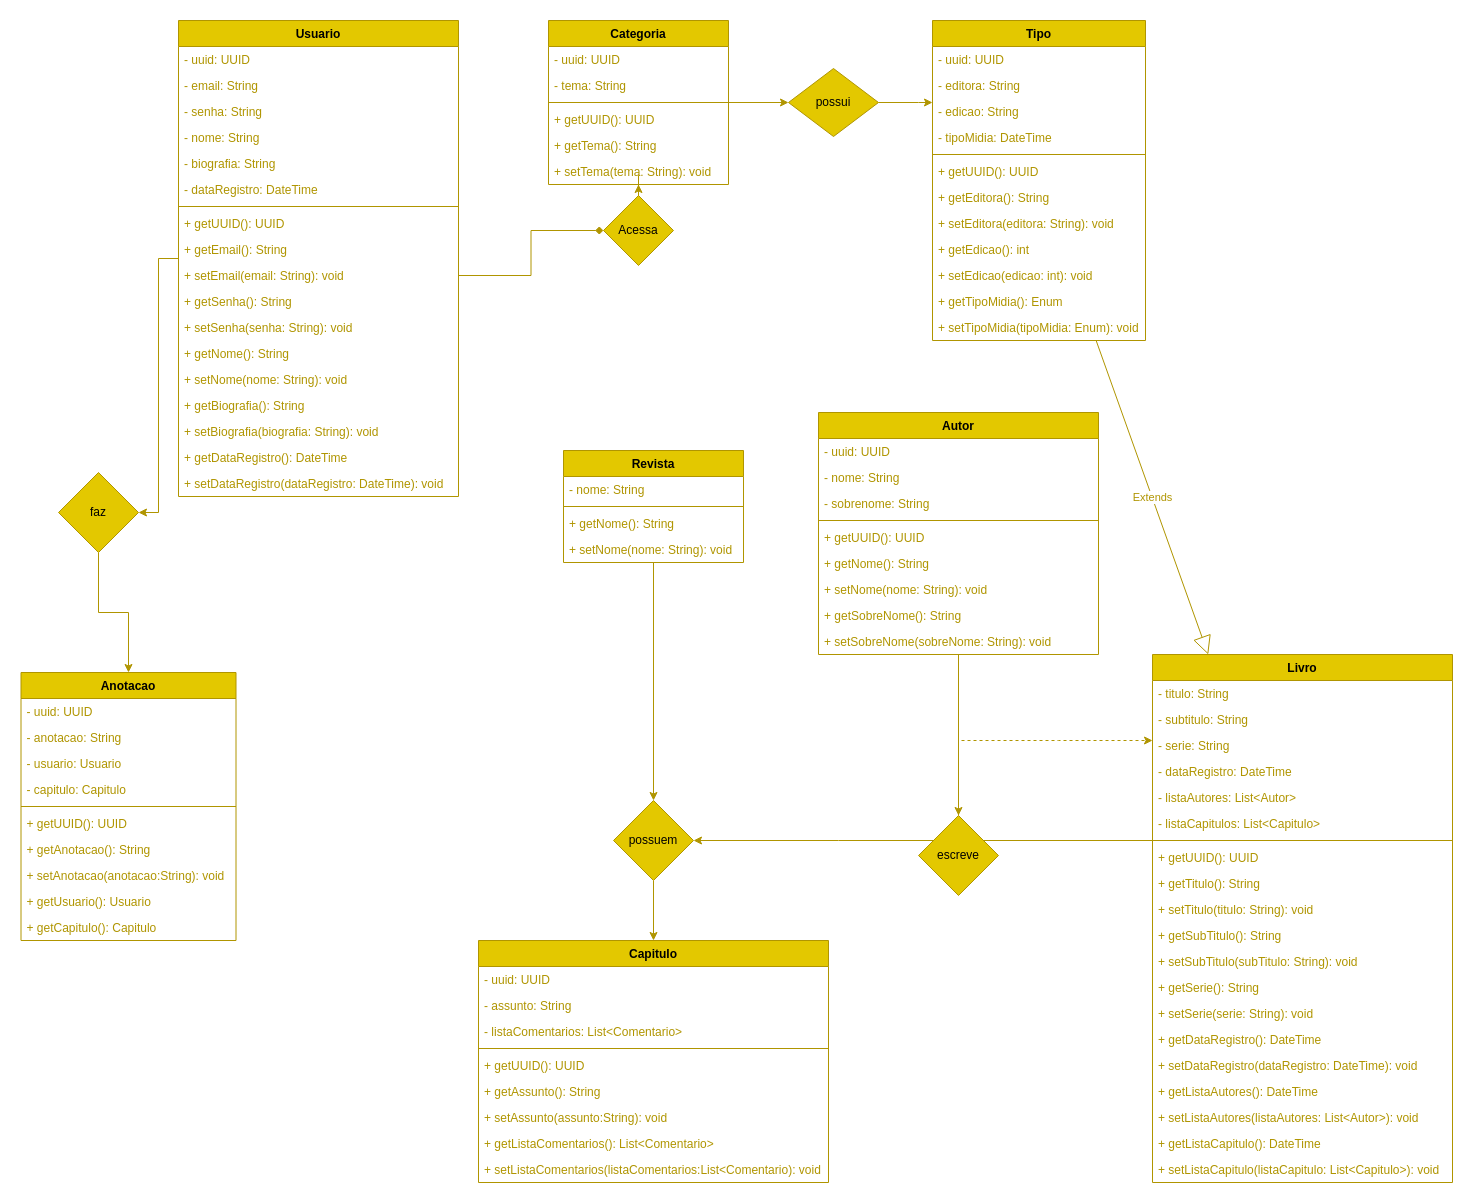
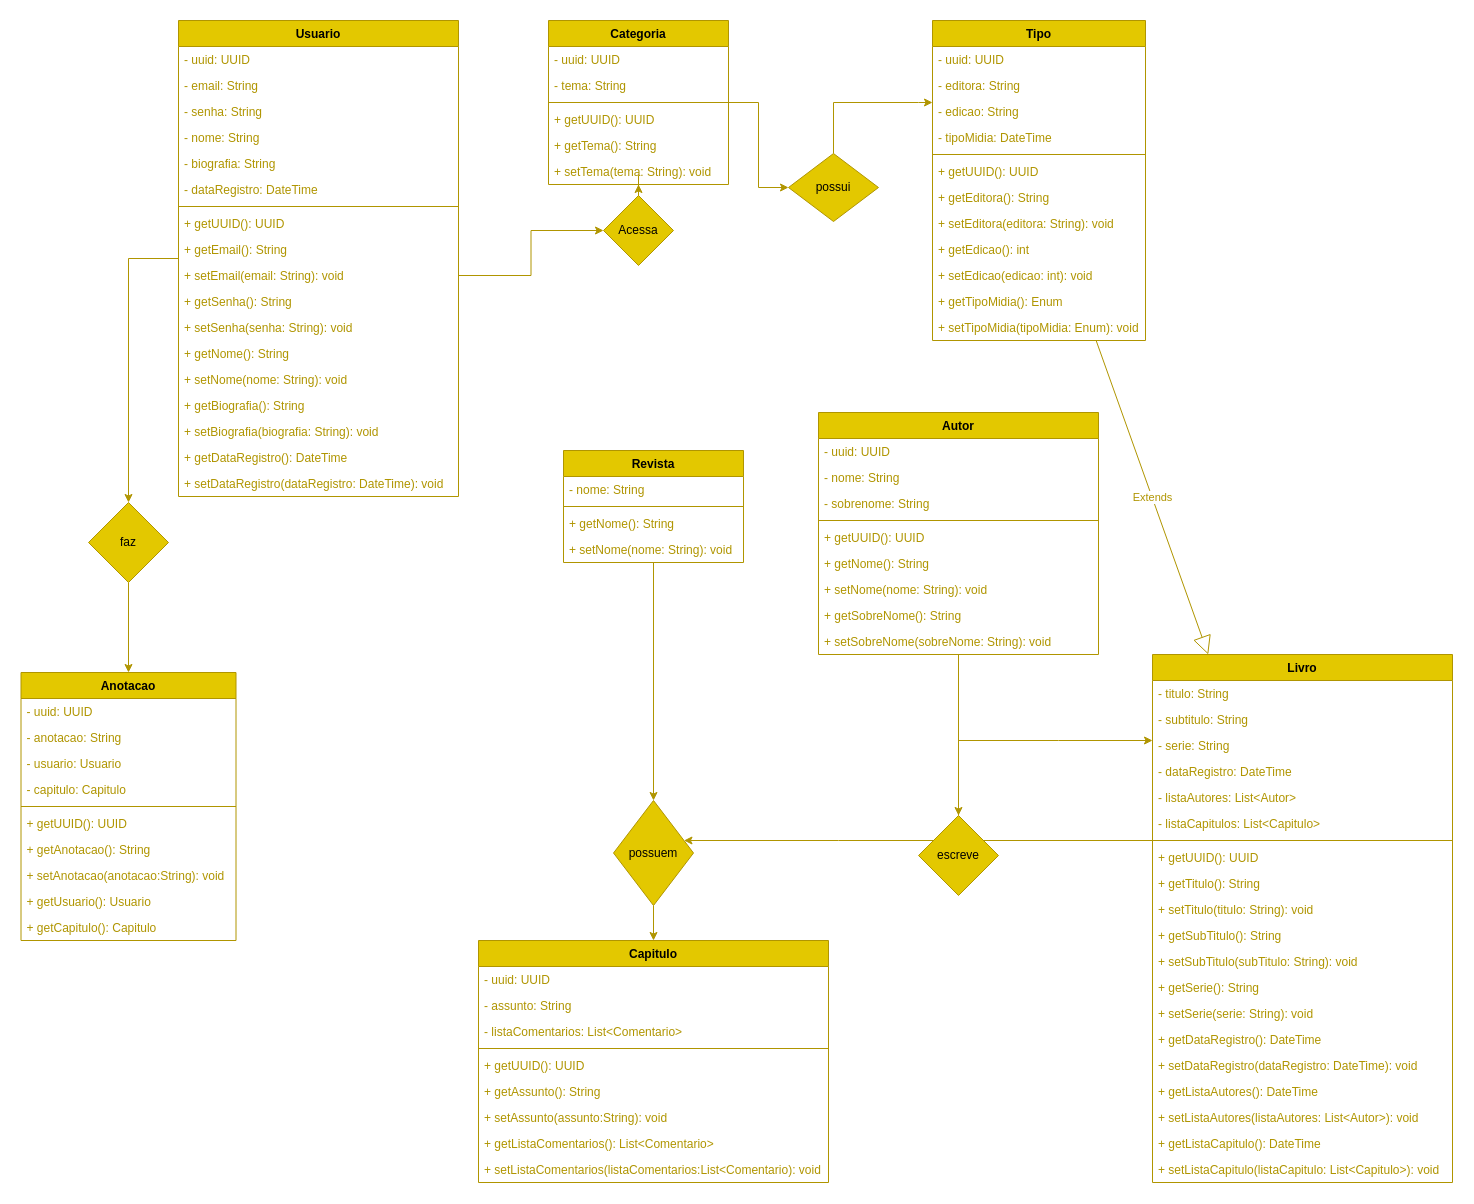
node "possui": moved (834, 103) -> (834, 188)
edge "+ setEmail(email: String): void" -> "Acessa": arrowhead diamond -> classic
node "faz": moved (99, 513) -> (129, 543)
edge "escreve" -> "Livro": style dashed -> solid
node "possuem": size 80x80 -> 80x105
